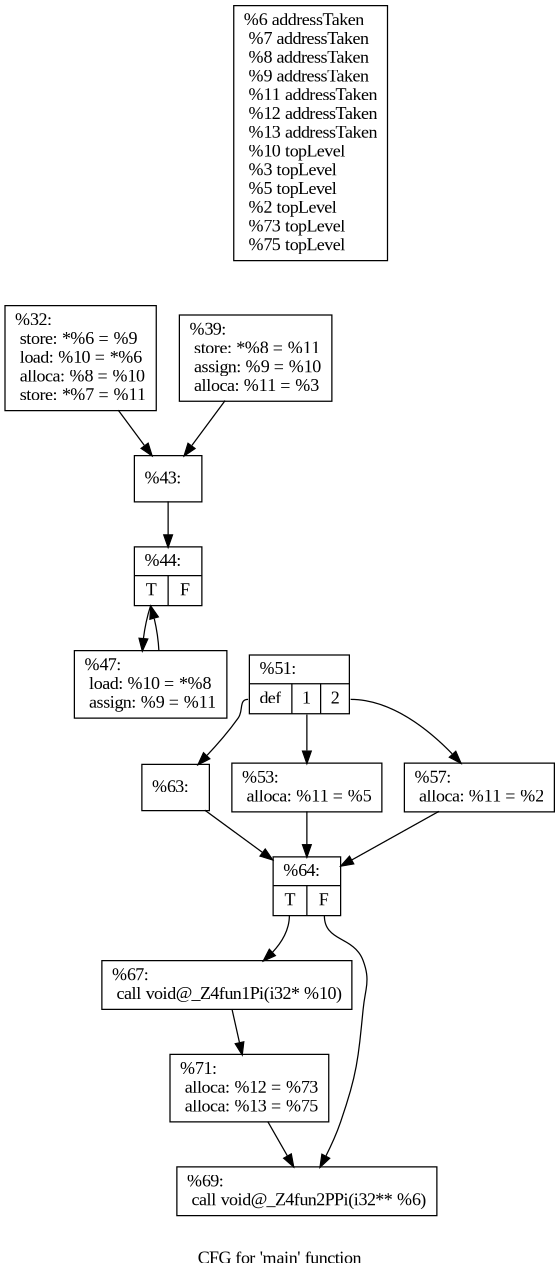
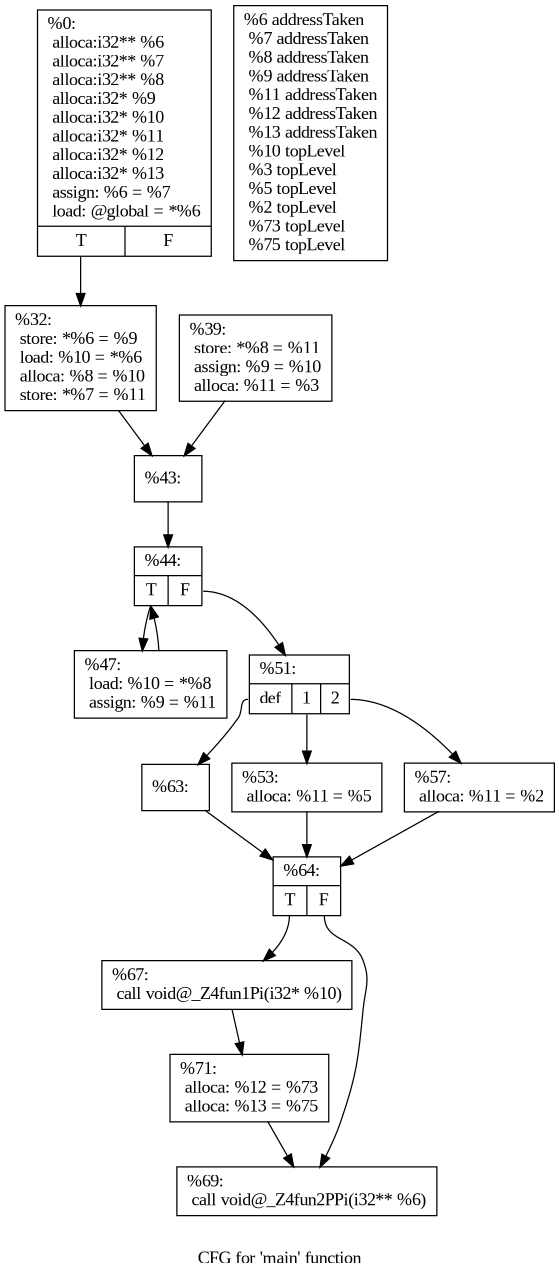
node "%0:": added
edge "%44:" -> "%51:": added
